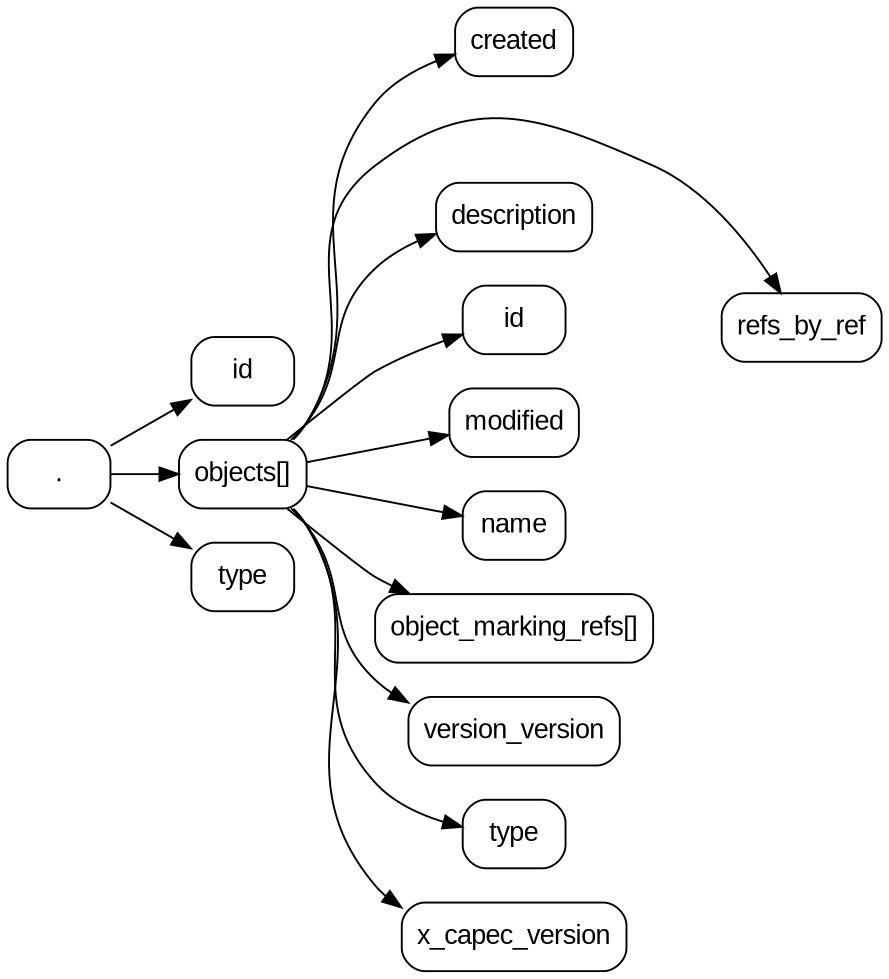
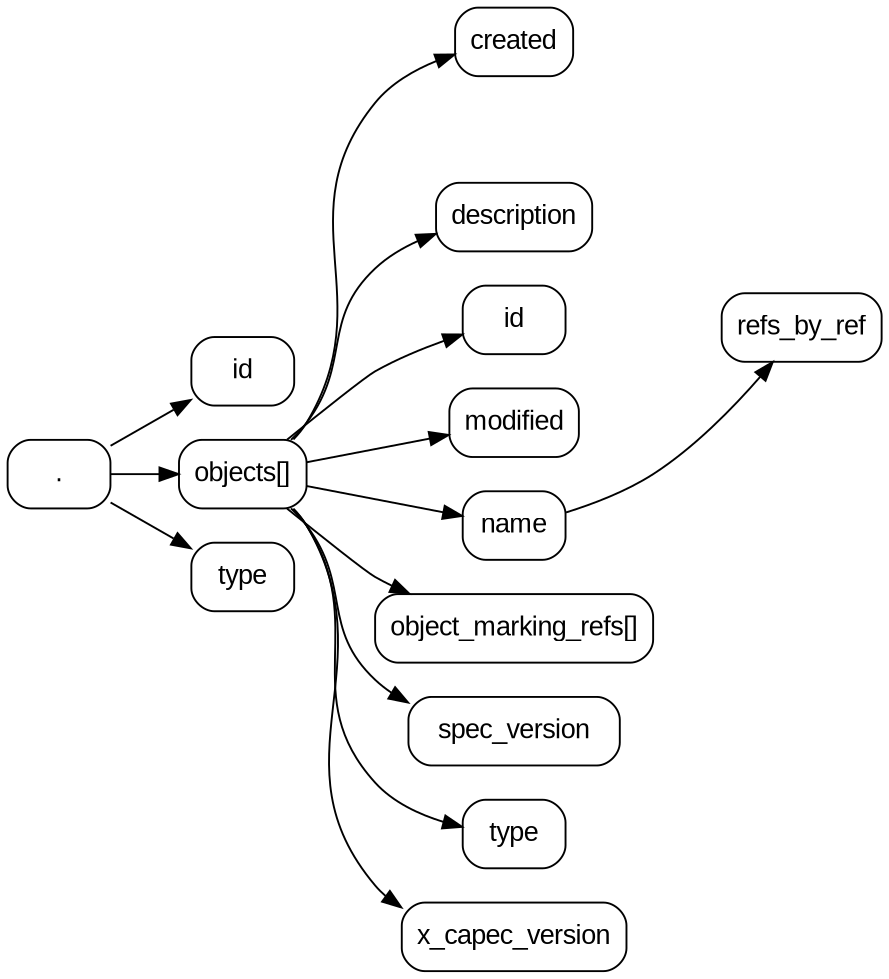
edge "objects[]" -> "refs_by_ref": now "name" -> "refs_by_ref"
node "version_version": label "version_version" -> "spec_version"
